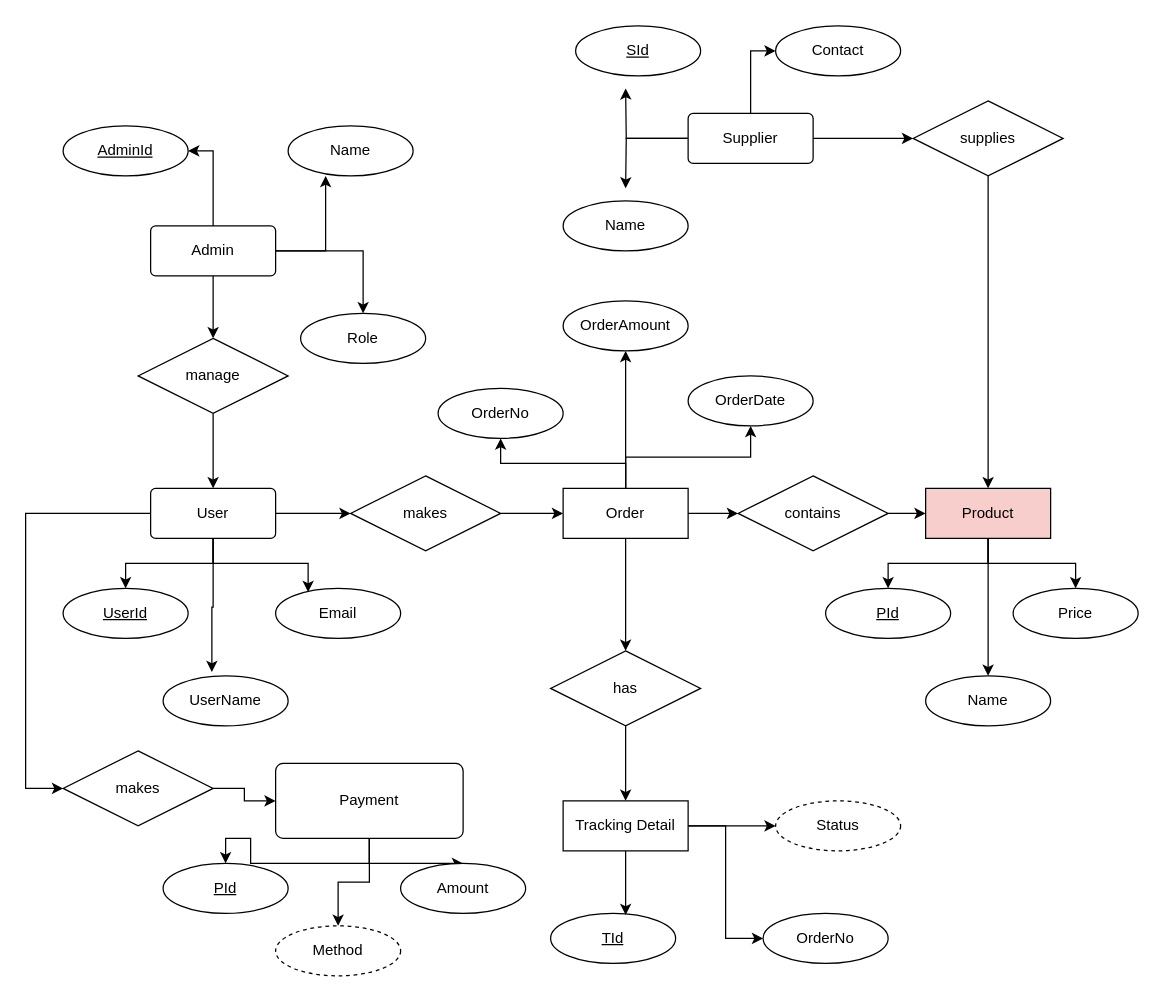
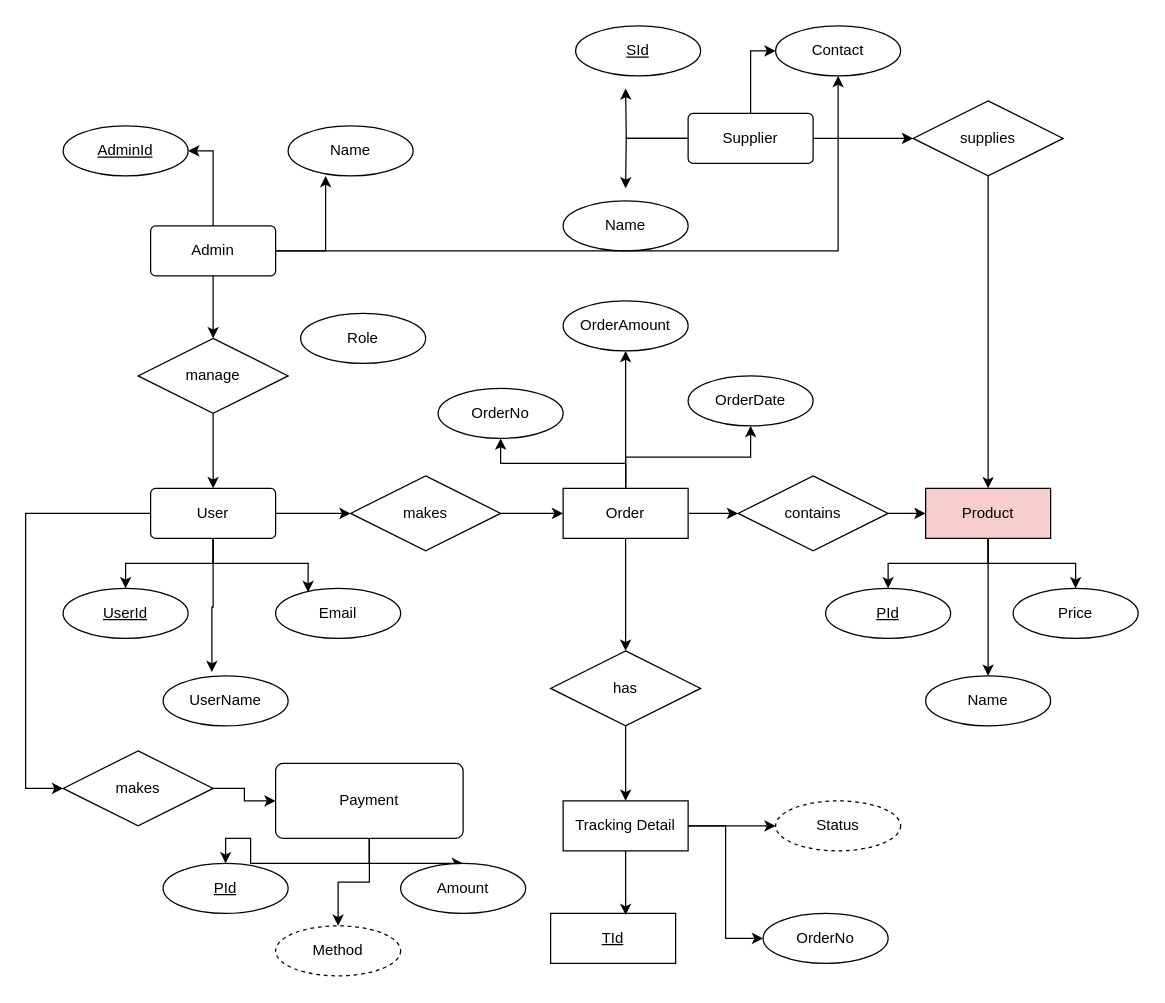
edge "Admin" -> "Role": now "Admin" -> "Contact"
node "TId": shape ellipse -> rectangle
